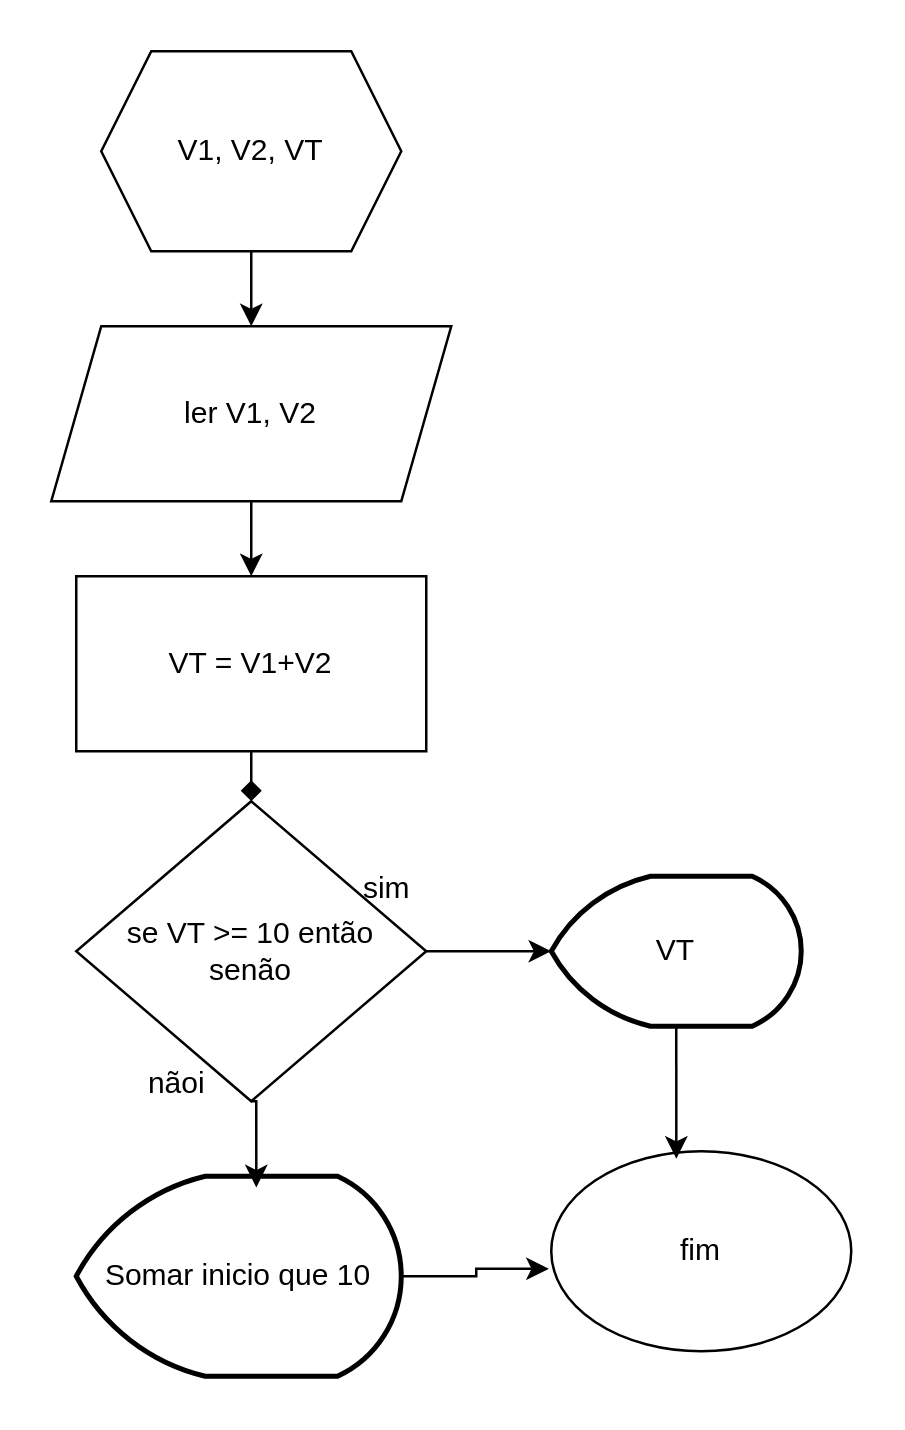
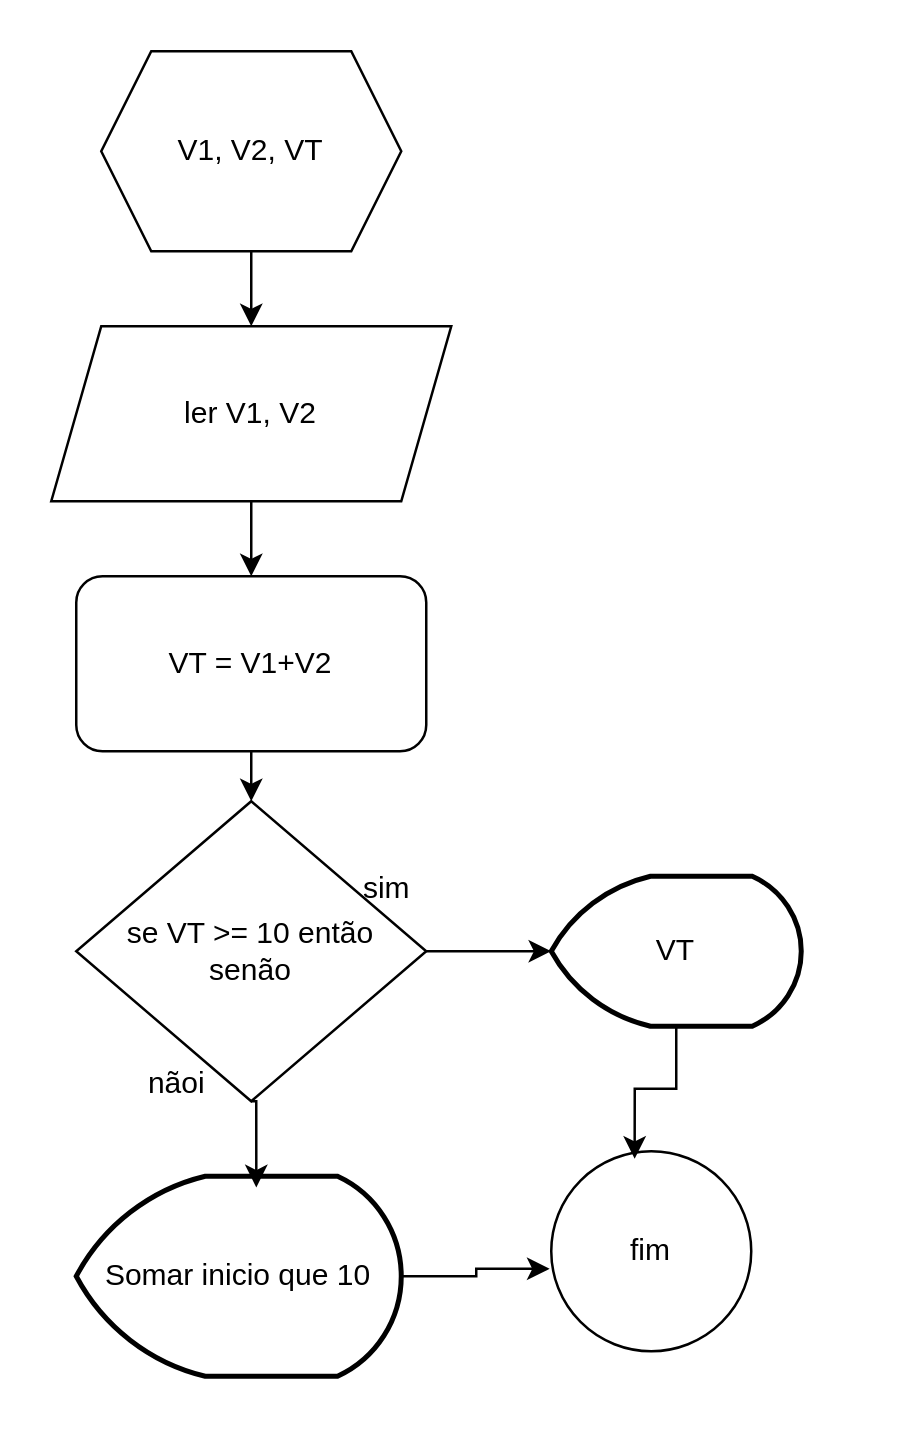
node "VT = V1+V2": shape rectangle -> rounded rectangle
edge "VT = V1+V2" -> "se VT >= 10 então senão": arrowhead diamond -> classic
node "fim": size 300x200 -> 200x200
